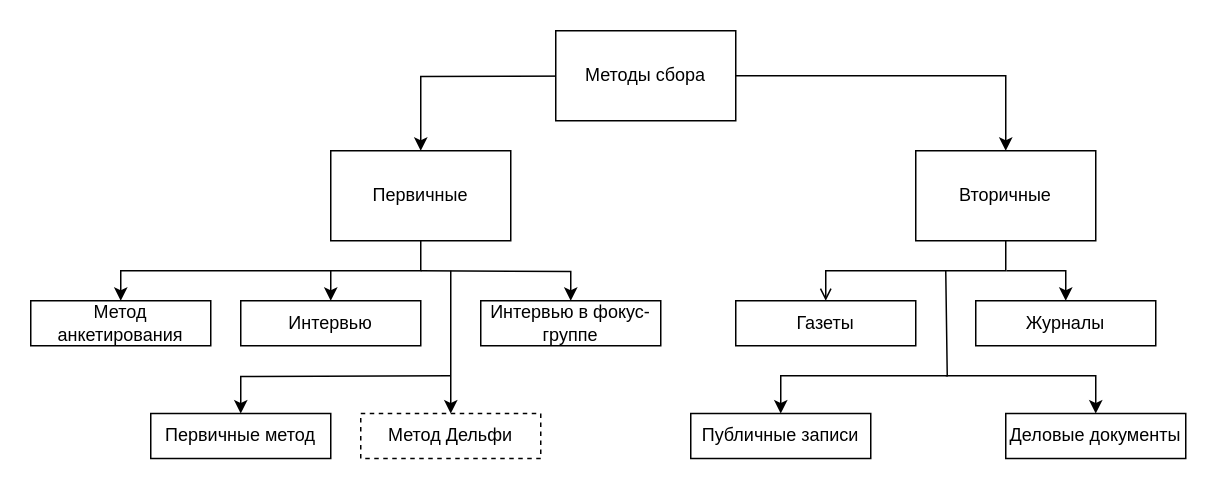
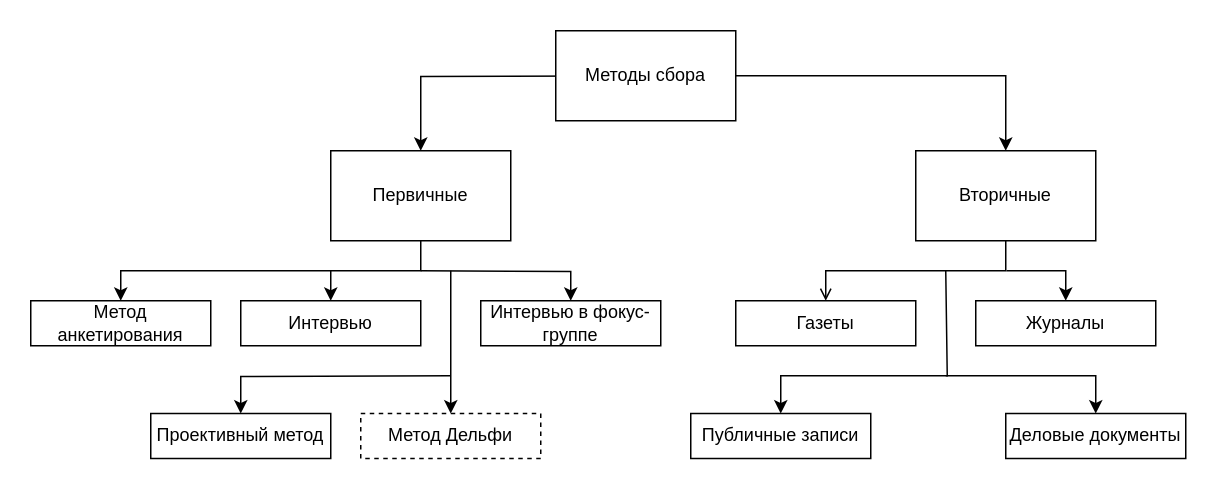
node "Первичные метод": label "Первичные метод" -> "Проективный метод"
